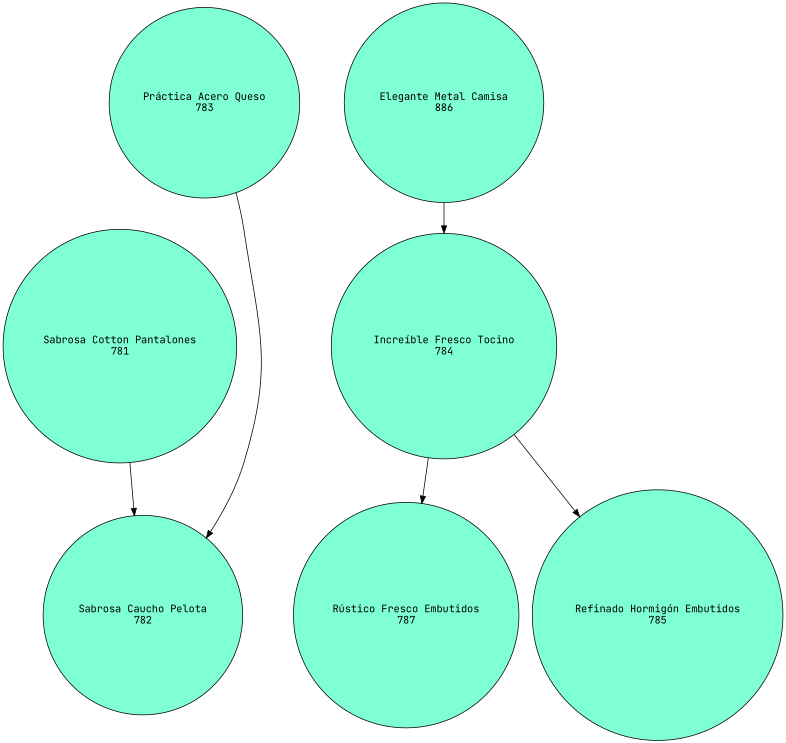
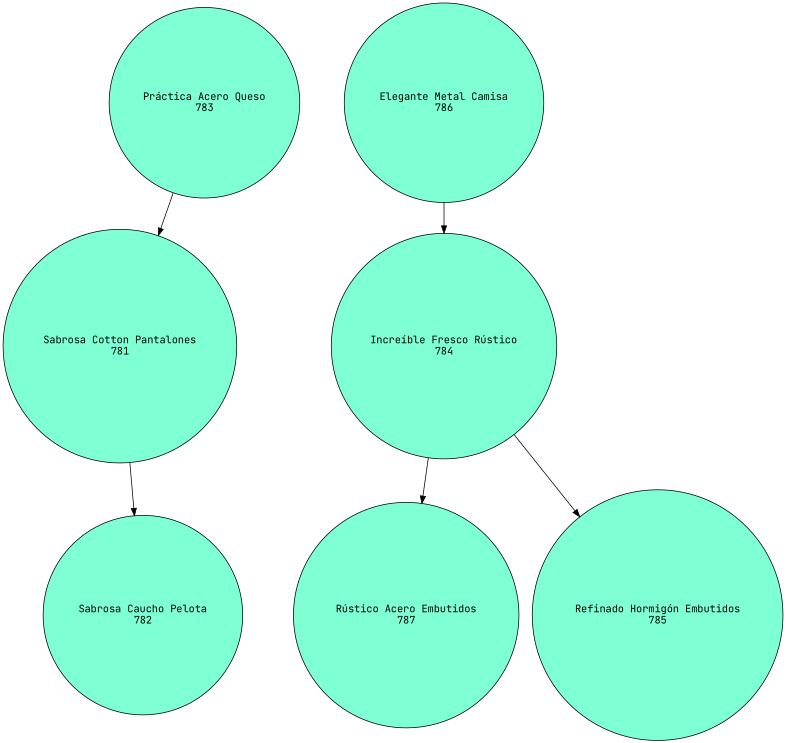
node "Elegante Metal Camisa 886": label "Elegante Metal Camisa 886" -> "Elegante Metal Camisa 786"
node "Increíble Fresco Tocino 784": label "Increíble Fresco Tocino 784" -> "Increíble Fresco Rústico 784"
edge "Práctica Acero Queso 783" -> "Sabrosa Caucho Pelota 782": now "Práctica Acero Queso 783" -> "Sabrosa Cotton Pantalones 781"
node "Rústico Fresco Embutidos 787": label "Rústico Fresco Embutidos 787" -> "Rústico Acero Embutidos 787"
